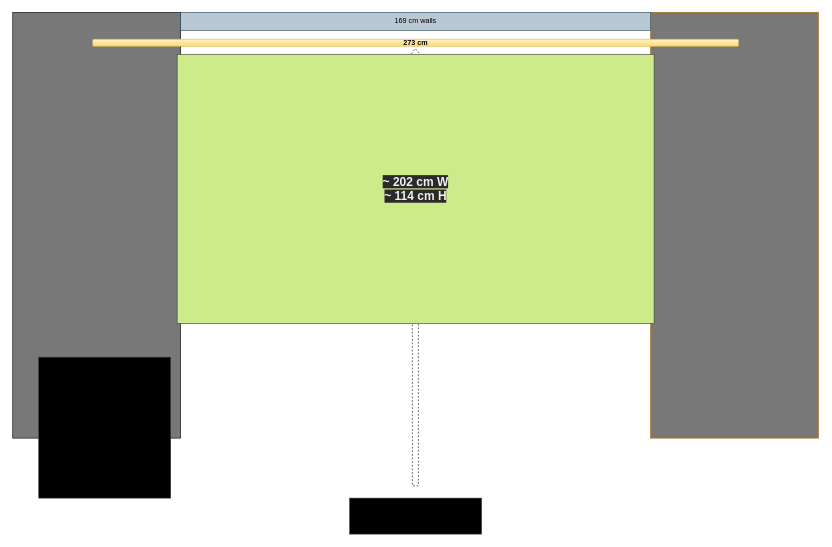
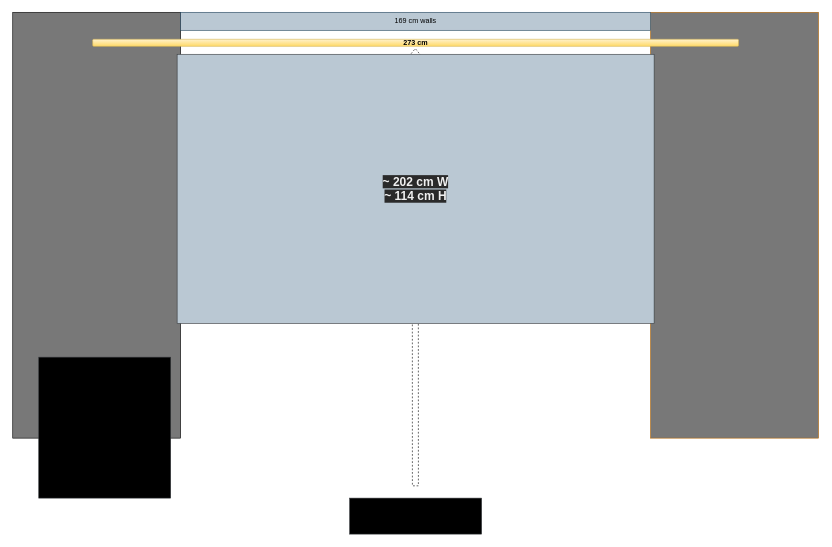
node "~ 202 cm W~ 114 cm H": fillcolor #cdeb8b -> #bac8d3
